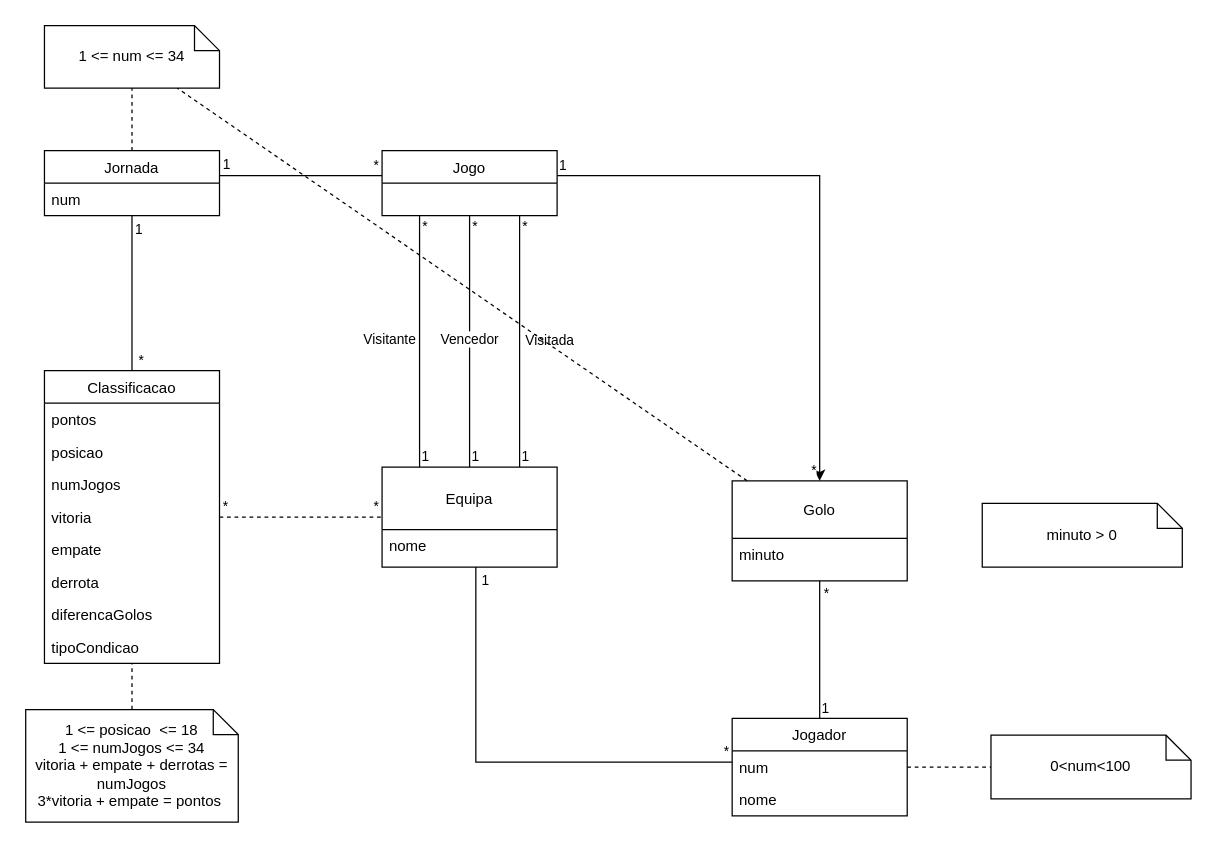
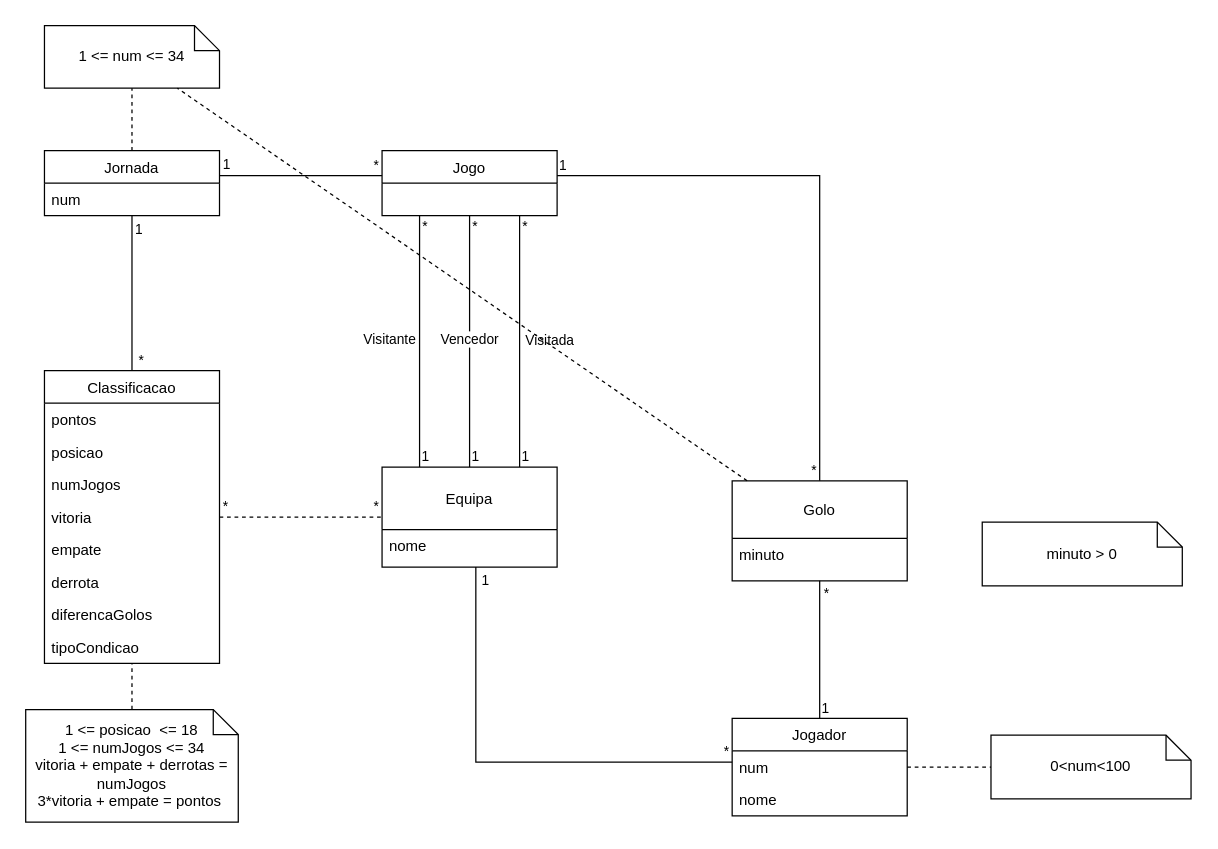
edge "Jogo" -> "Golo": arrowhead classic -> none
node "minuto > 0": moved (1082, 535) -> (1082, 554)
